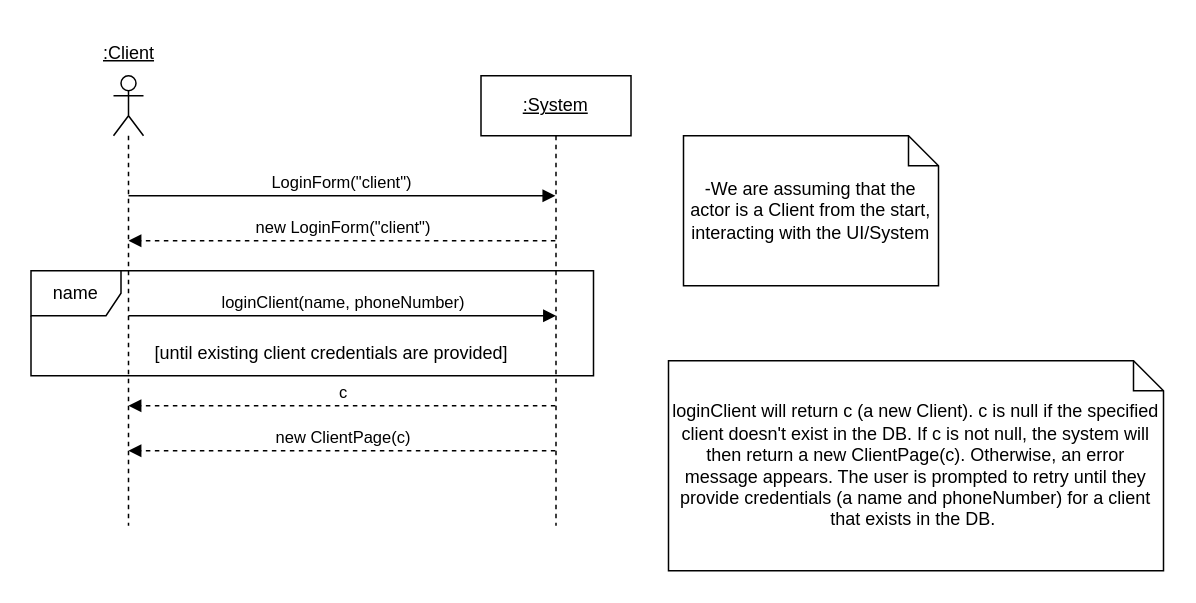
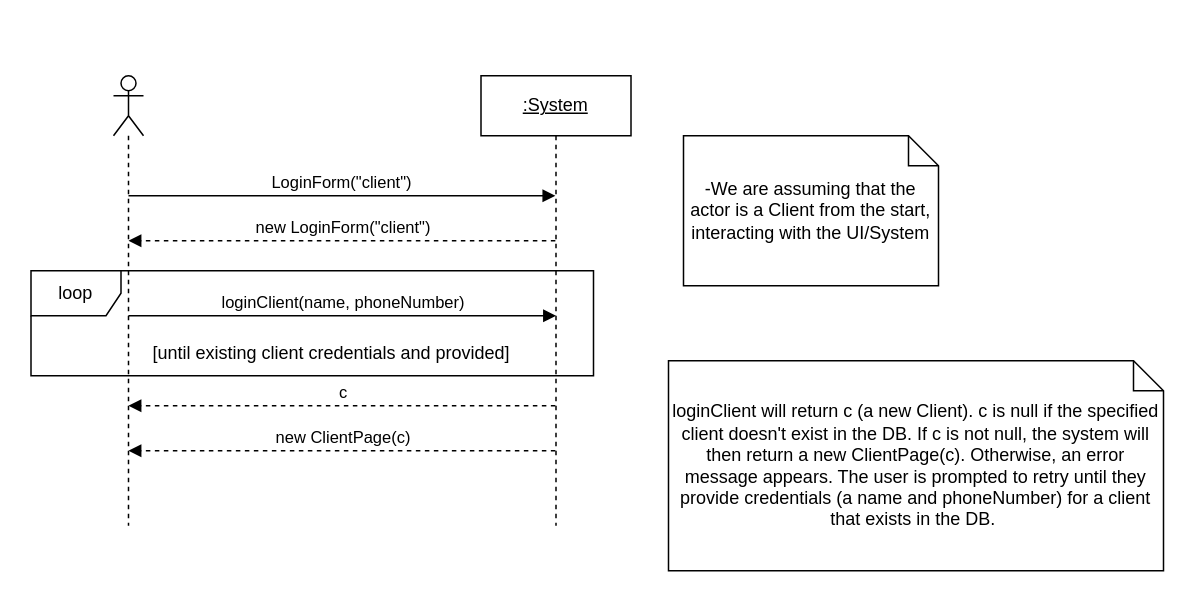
node ":Client": removed
node "name": label "name" -> "loop"
node "[until existing client credentials are provided]": label "[until existing client credentials are provided]" -> "[until existing client credentials and provided]"
